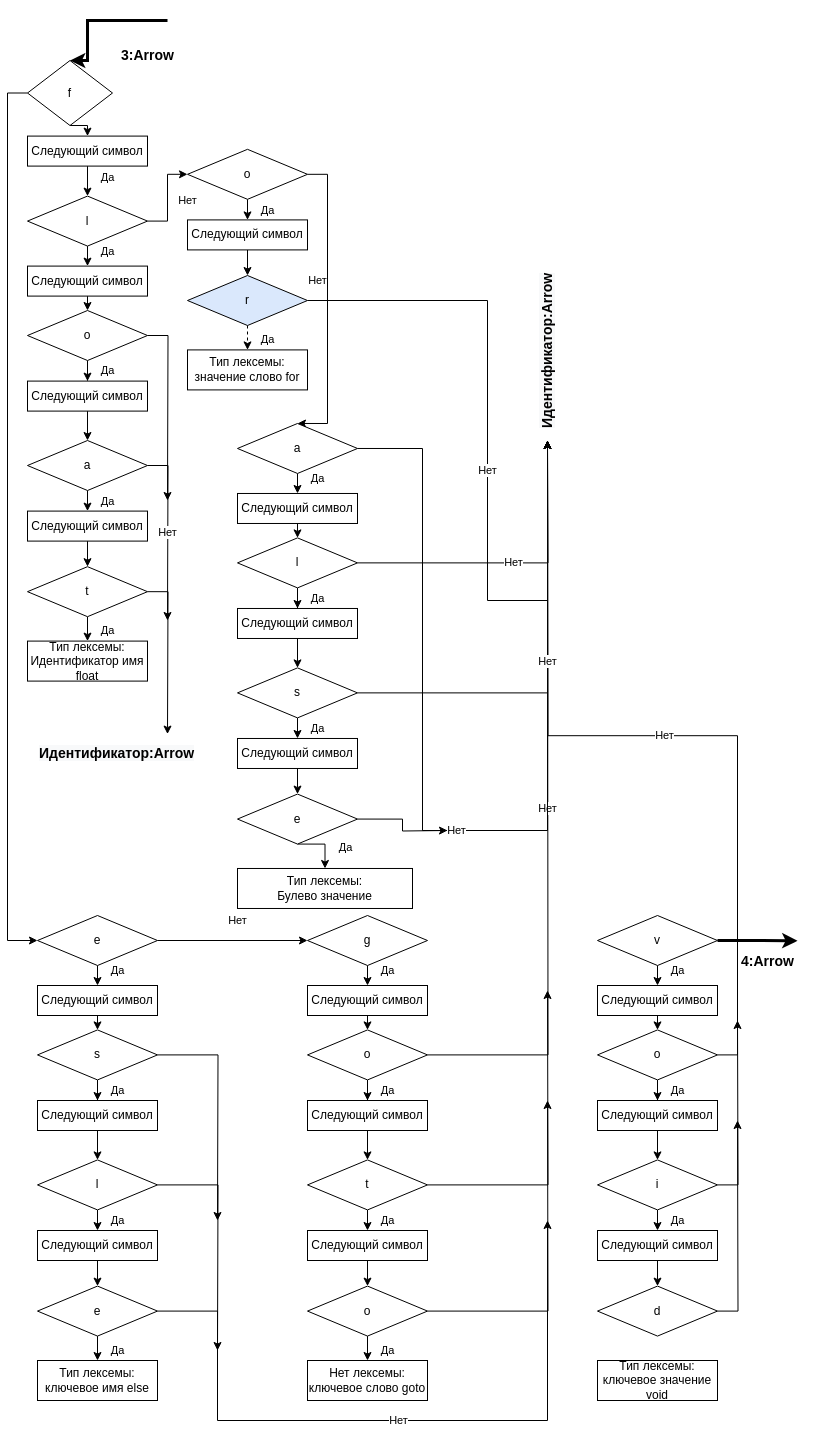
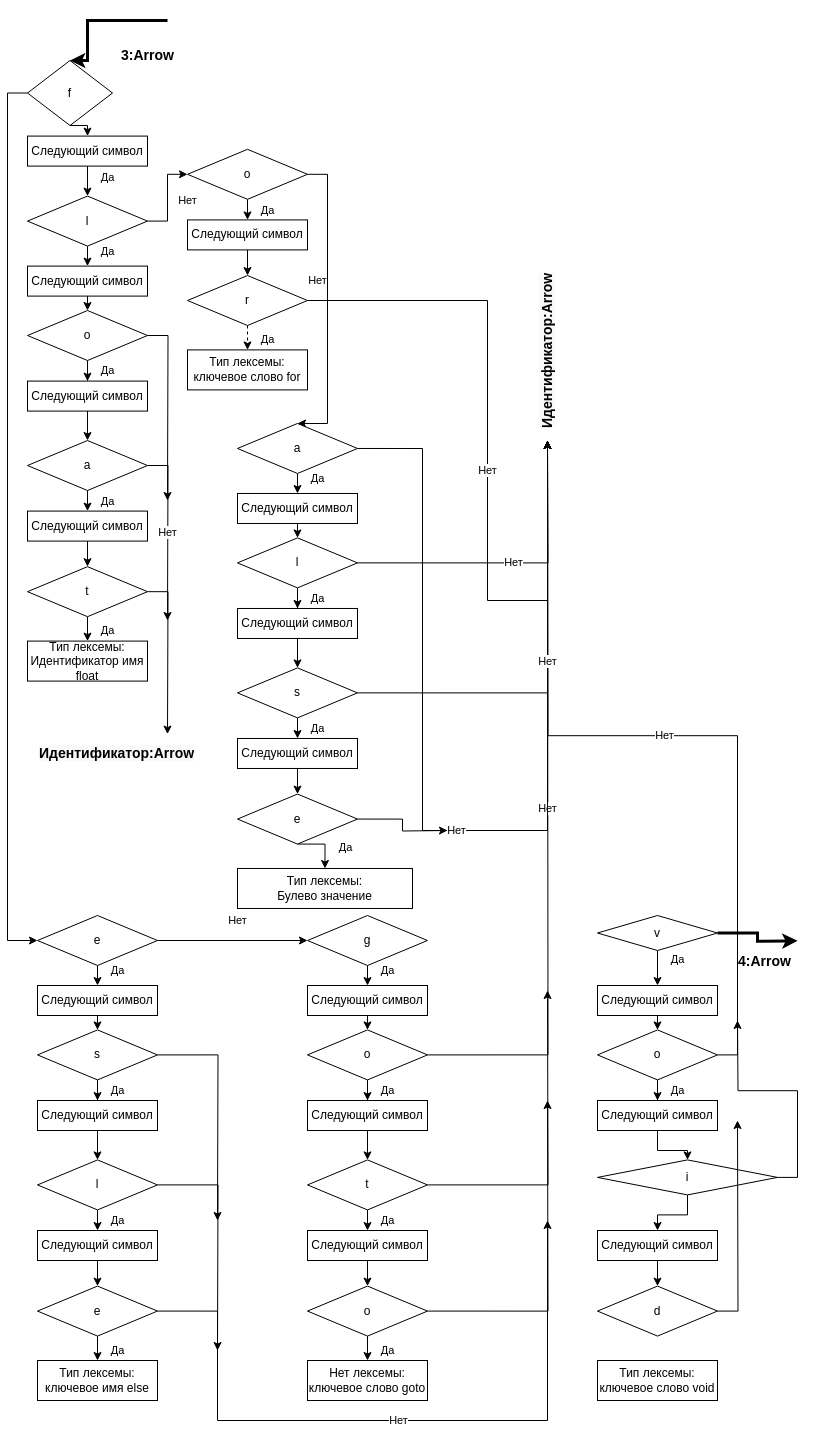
node "r": fillcolor #dae8fc -> #ffffff
node "Тип лексемы: значение слово for": label "Тип лексемы: значение слово for" -> "Тип лексемы: ключевое слово for"
node "v": size 120x50 -> 120x35
node "i": size 120x50 -> 180x35
node "Тип лексемы: ключевое значение void": label "Тип лексемы: ключевое значение void" -> "Тип лексемы: ключевое слово void"
